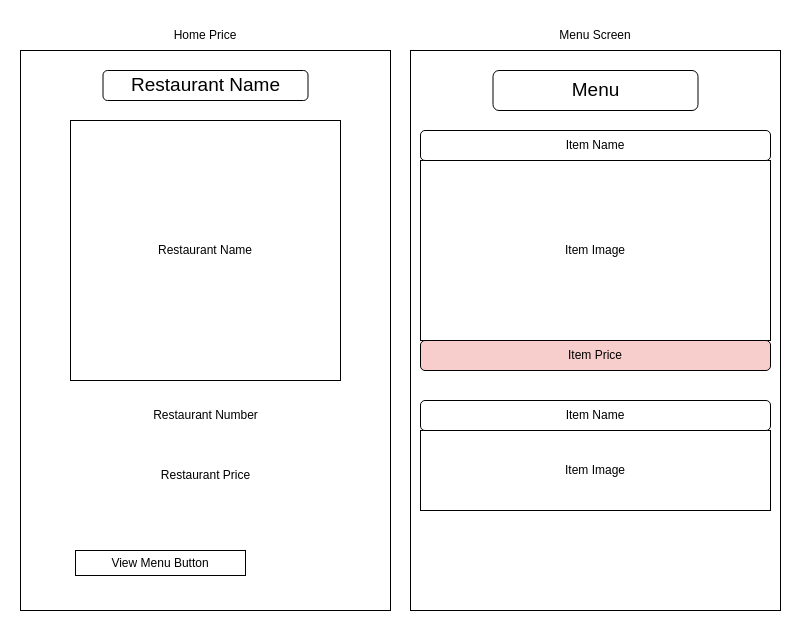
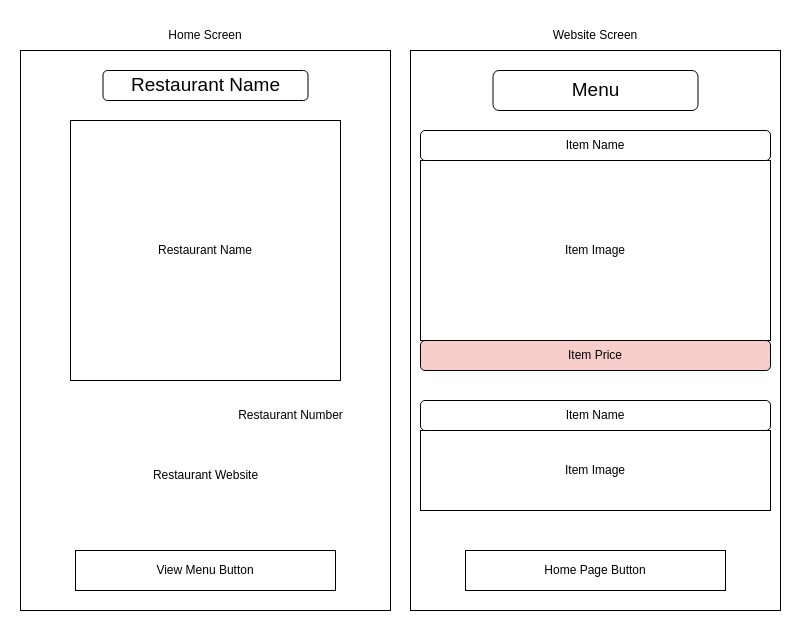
node "Home Price": label "Home Price" -> "Home Screen"
node "Menu Screen": label "Menu Screen" -> "Website Screen"
node "Restaurant Number": moved (206, 416) -> (291, 416)
node "Restaurant Price": label "Restaurant Price" -> "Restaurant Website"
node "View Menu Button": size 170x25 -> 260x40
node "Home Page Button": added
